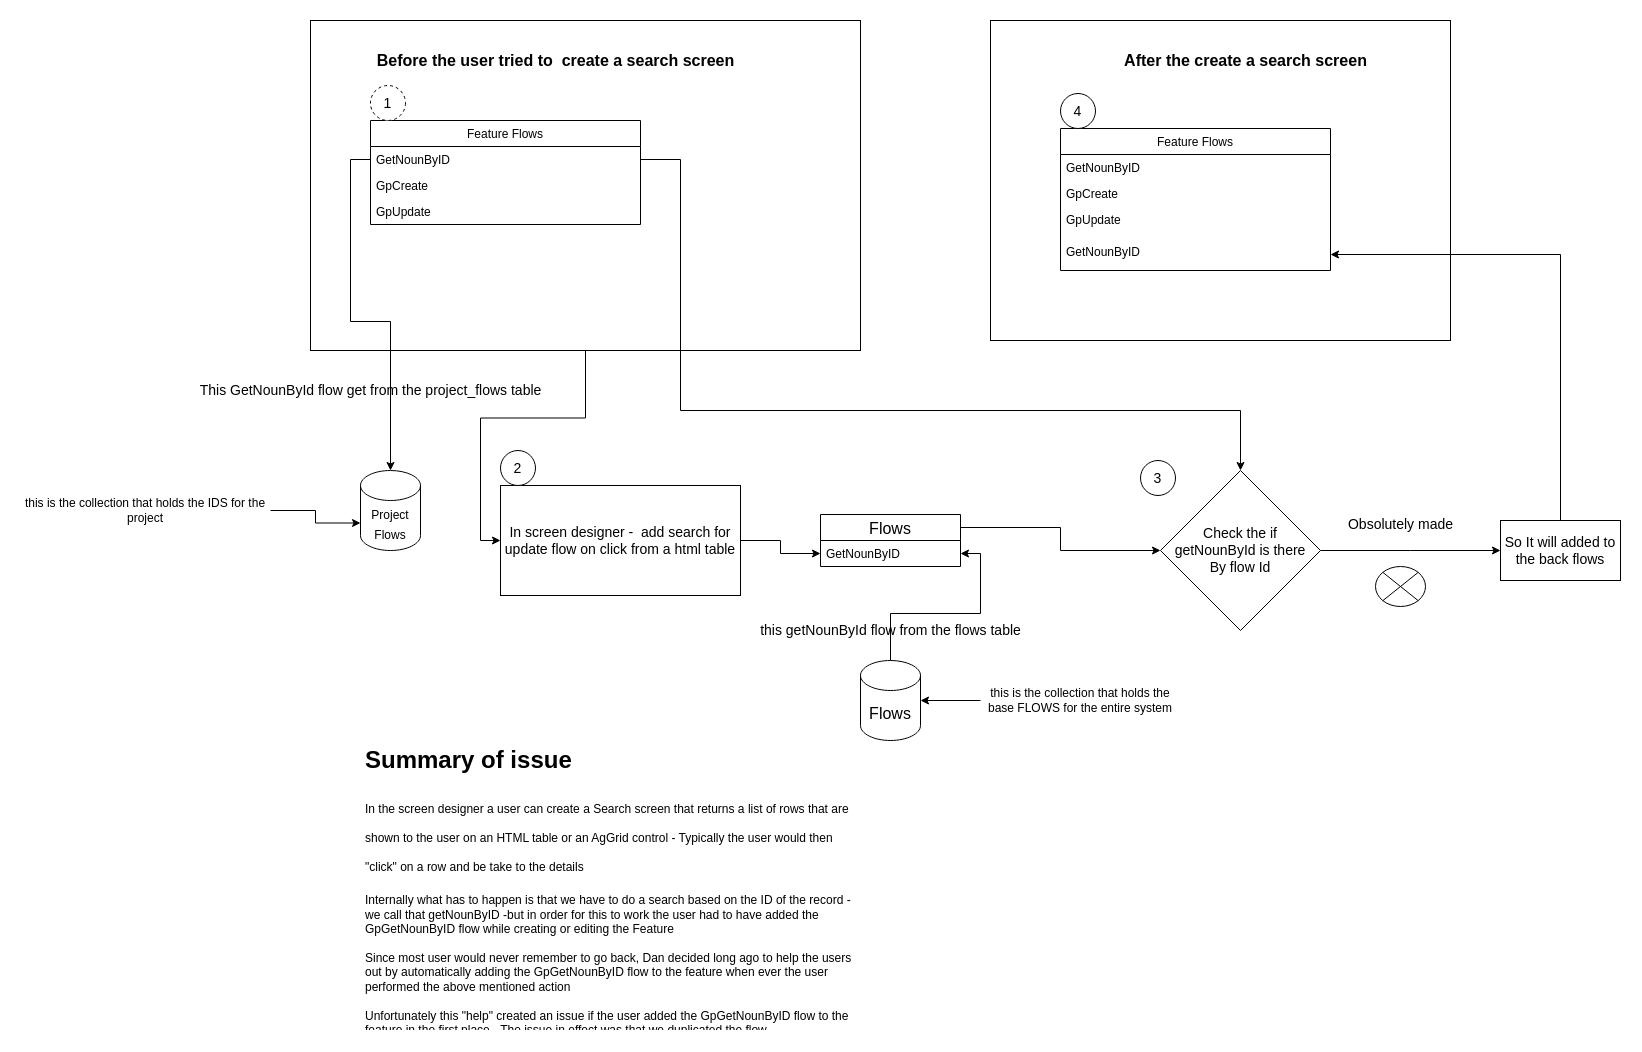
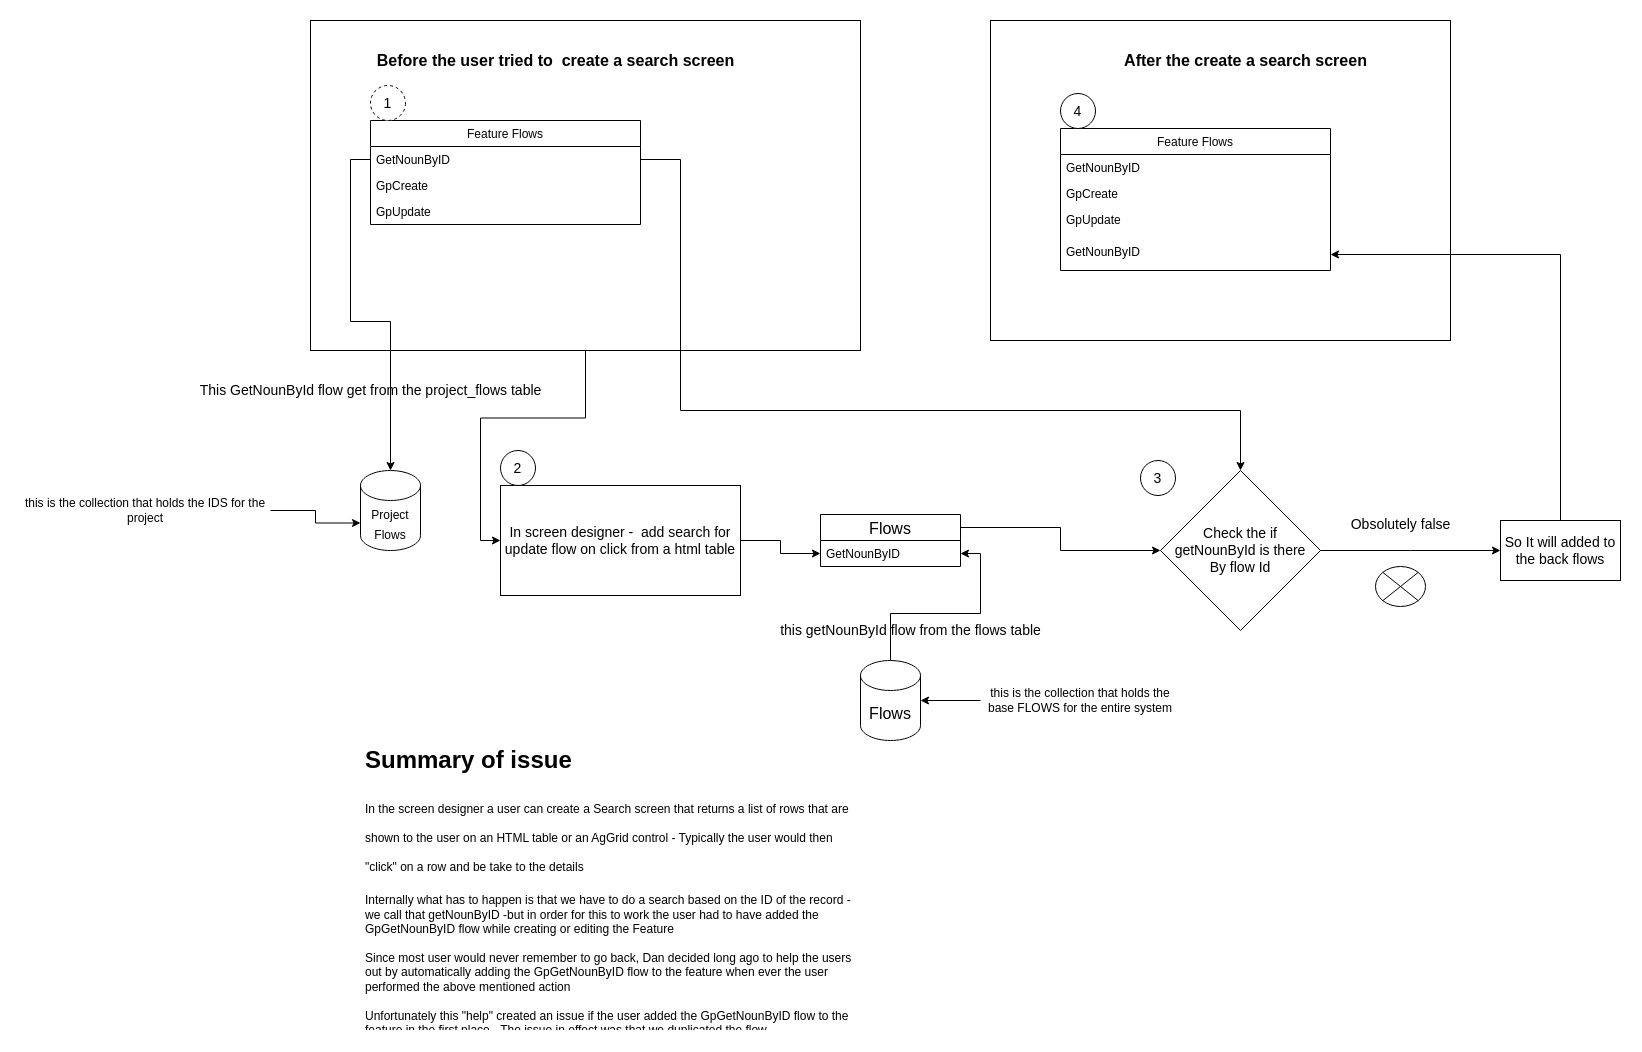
node "Obsolutely made": label "Obsolutely made" -> "Obsolutely false"
node "this getNounById flow from the flows table": moved (891, 631) -> (911, 631)
